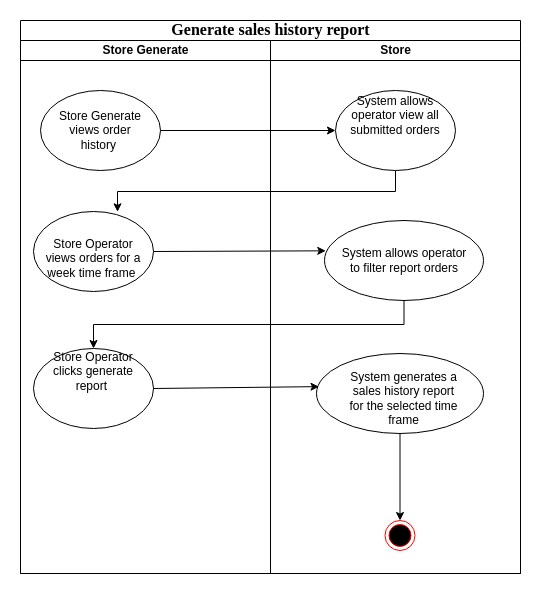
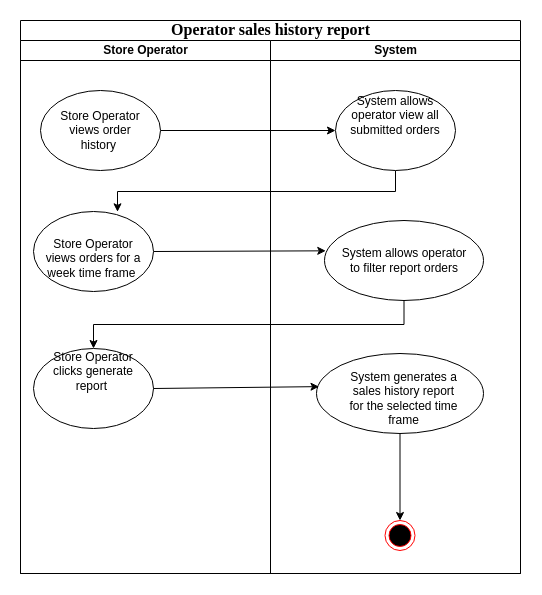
node "Generate sales history report": label "Generate sales history report" -> "Operator sales history report"
node "Store Generate": label "Store Generate" -> "Store Operator"
node "Store": label "Store" -> "System"
node "Store Generate views order history": label "Store Generate views order history" -> "Store Operator views order history"
